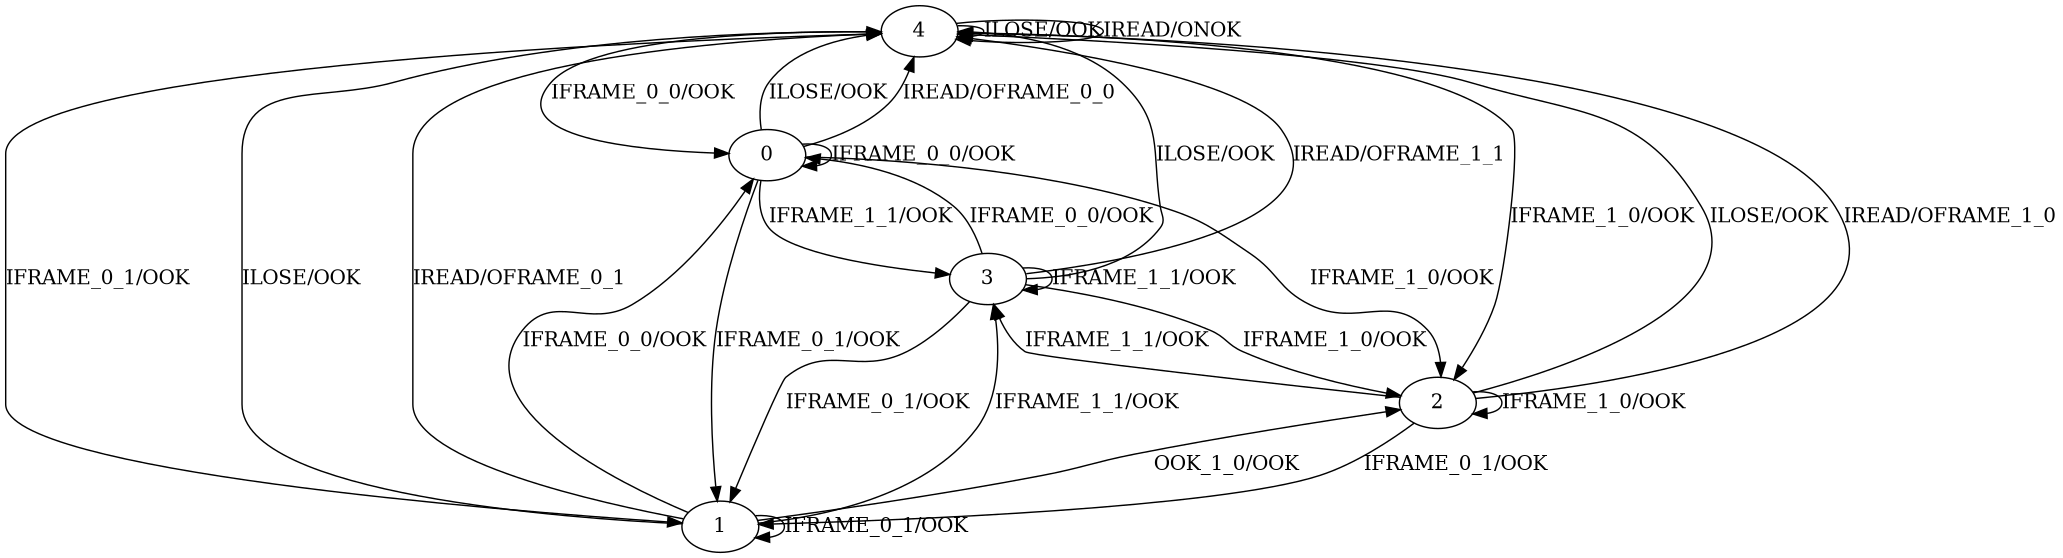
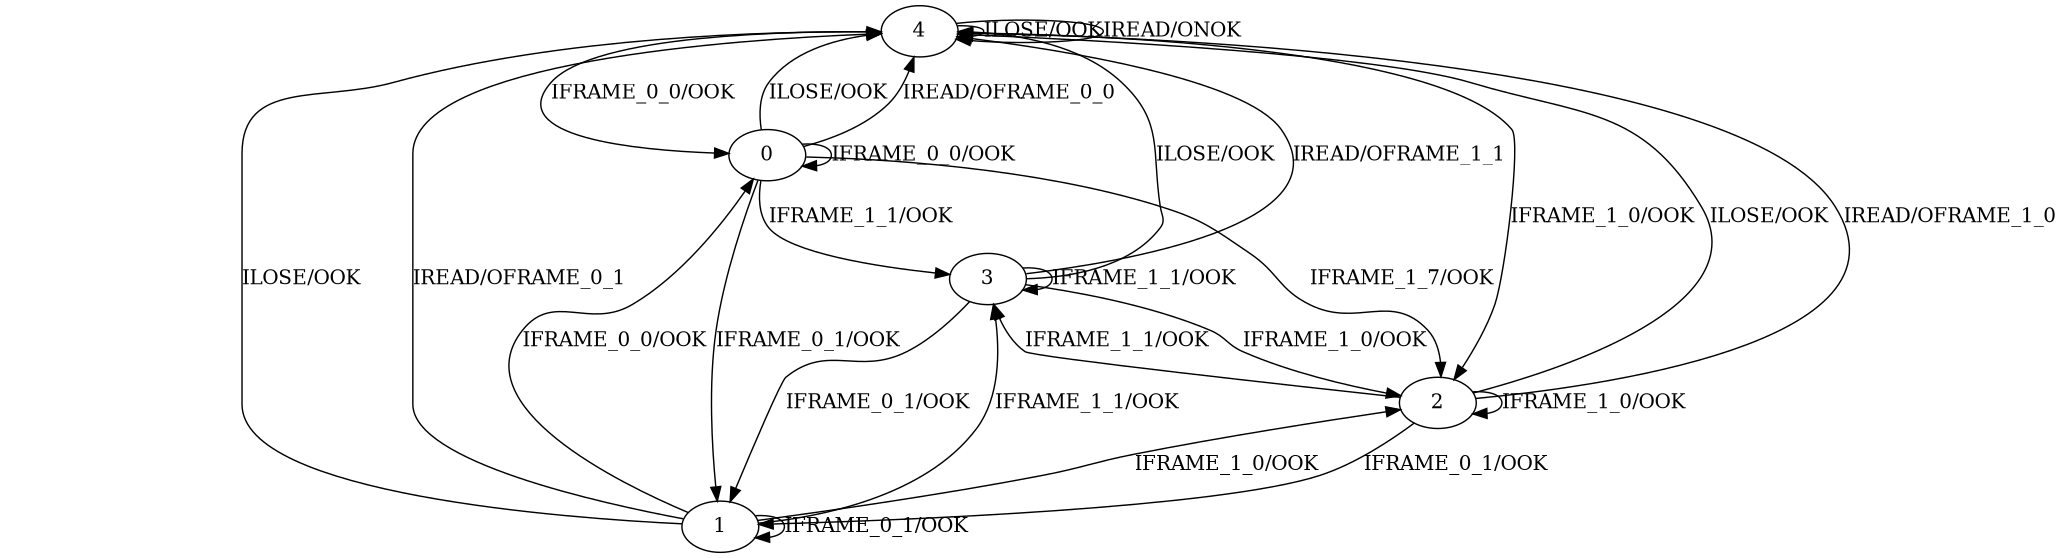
edge "4" -> "1": removed, label "IFRAME_0_1/OOK"
edge "3" -> "0": removed, label "IFRAME_0_0/OOK"
edge "0" -> "2": label "IFRAME_1_0/OOK" -> "IFRAME_1_7/OOK"
edge "1" -> "2": label "OOK_1_0/OOK" -> "IFRAME_1_0/OOK"
